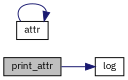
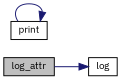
node "attr": label "attr" -> "print"
node "print_attr": label "print_attr" -> "log_attr"
